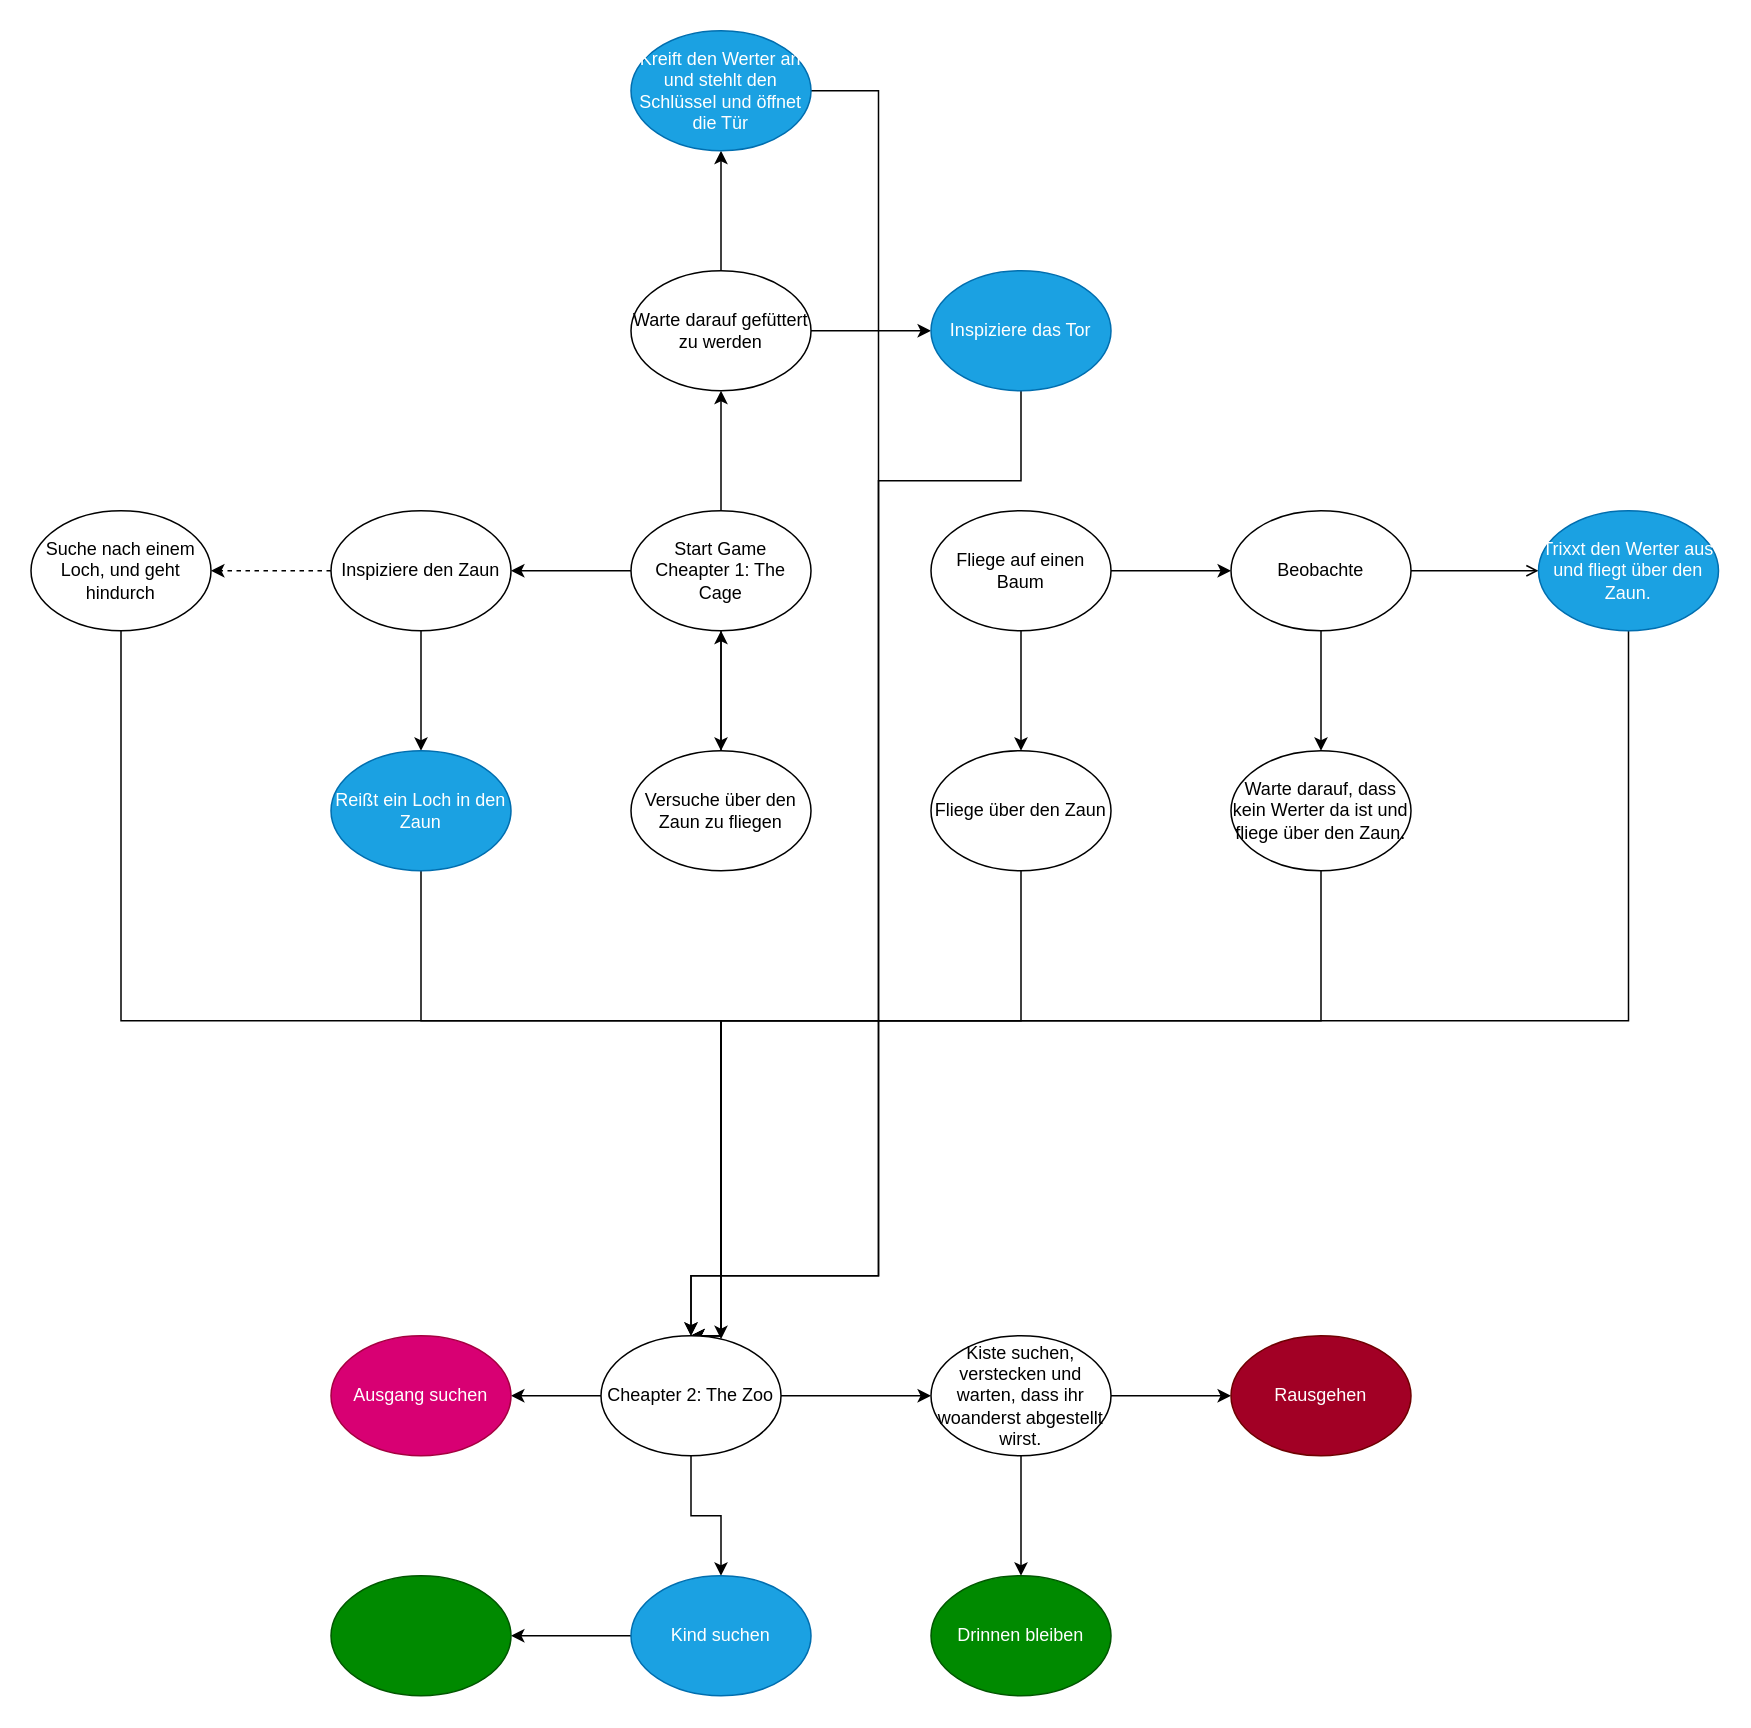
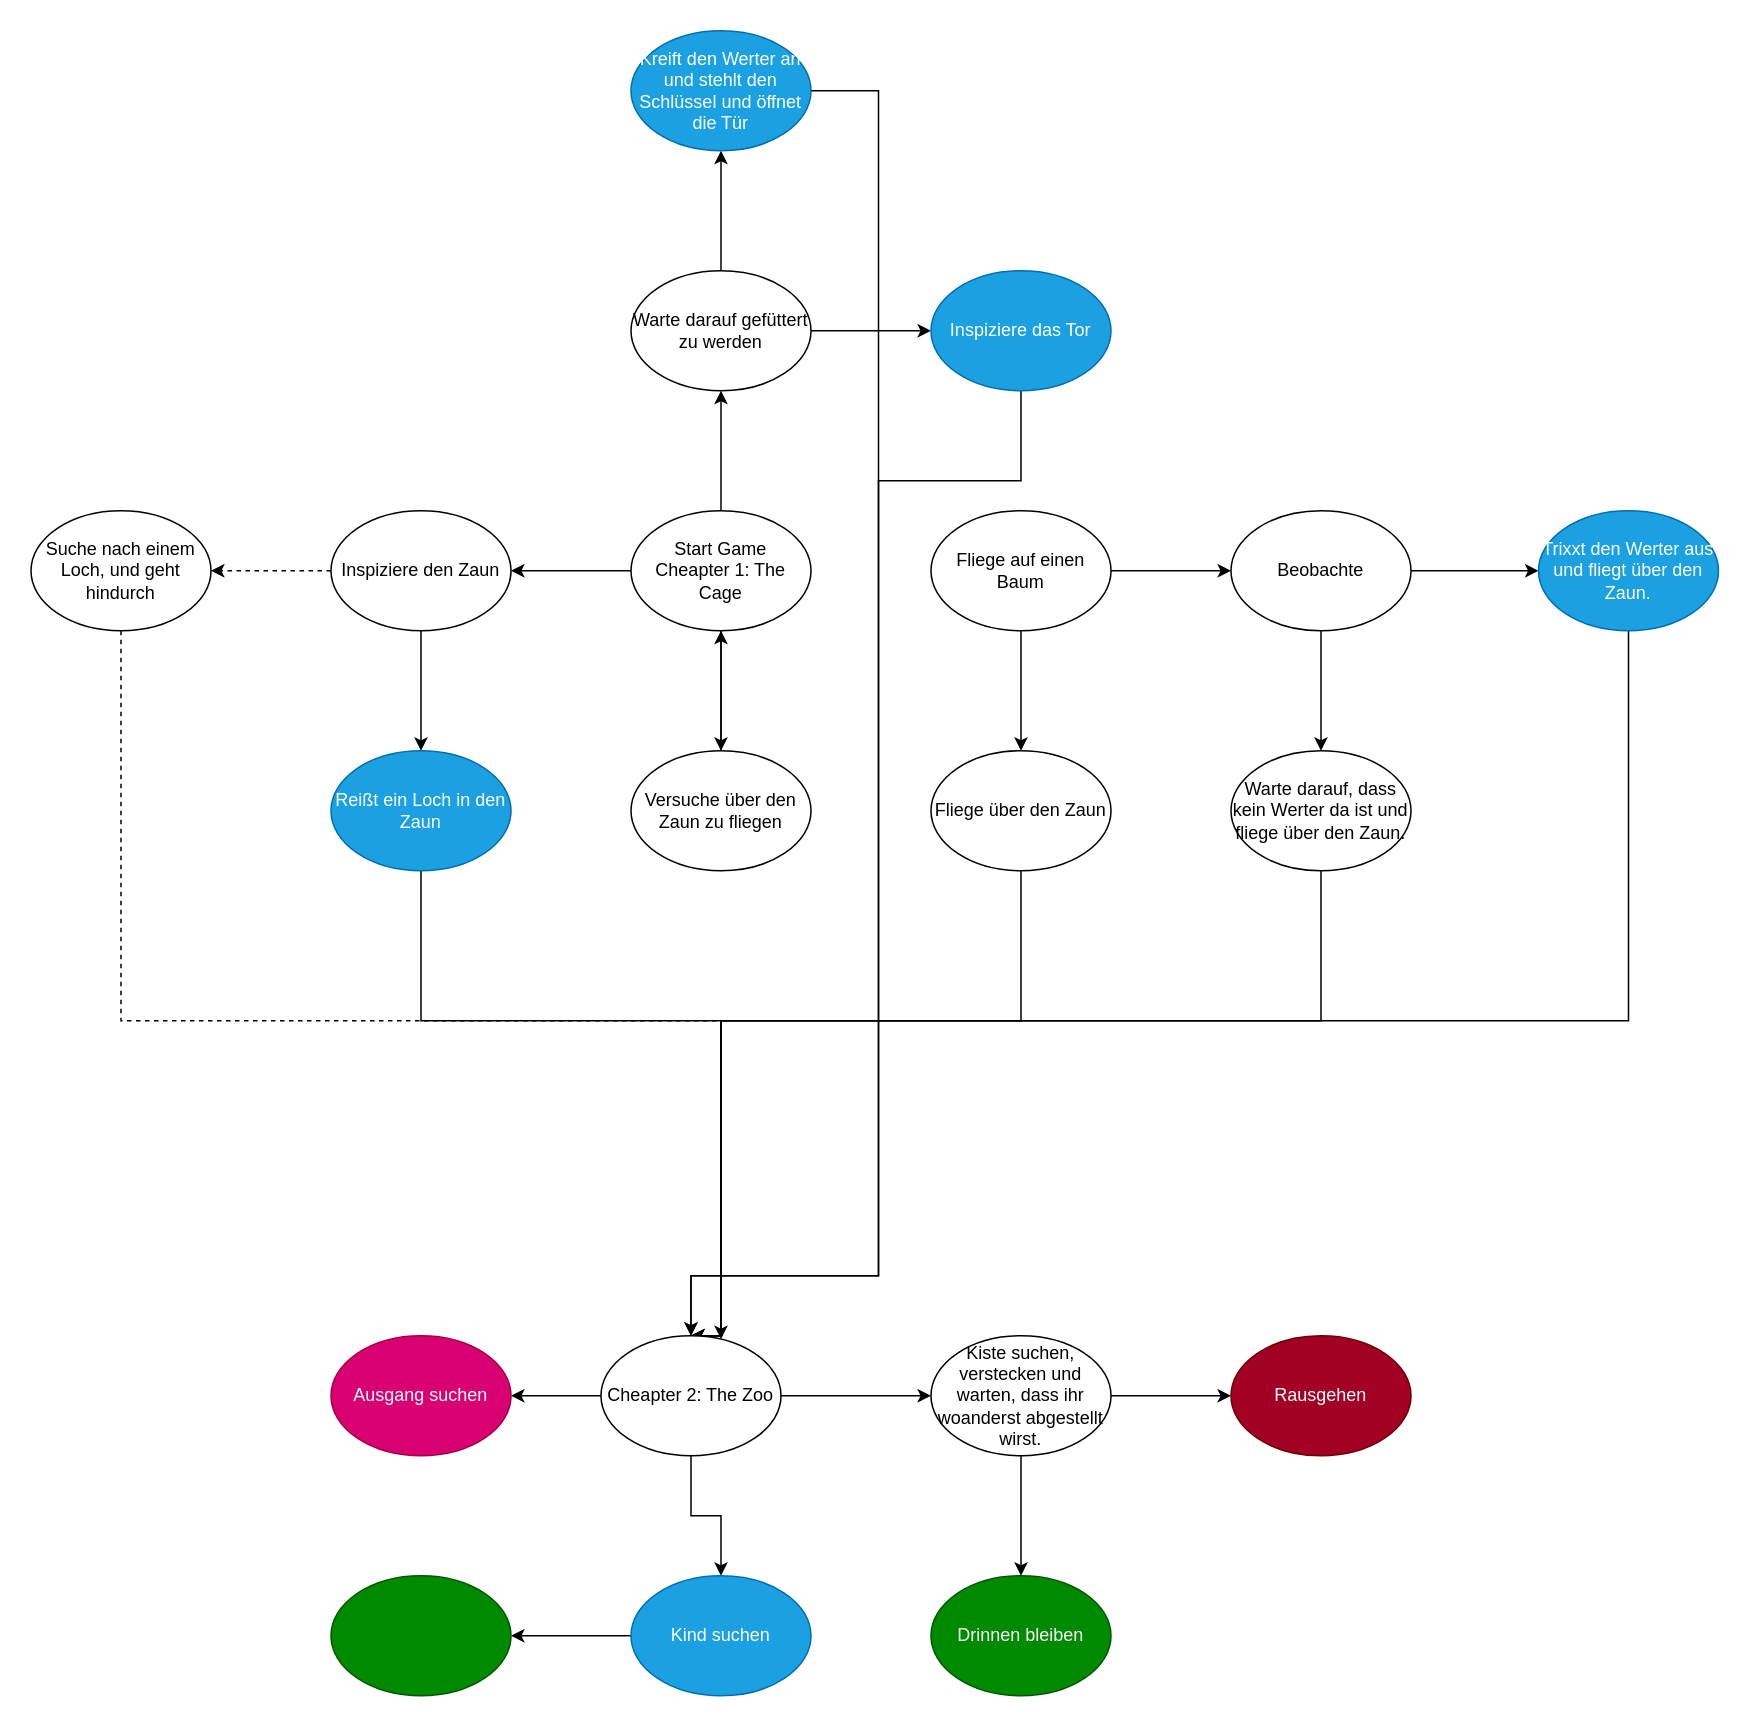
edge "Beobachte" -> "Trixxt den Werter aus und fliegt über den Zaun.": arrowhead open -> classic
edge "Suche nach einem Loch, und geht hindurch" -> "Cheapter 2: The Zoo": style solid -> dashed
